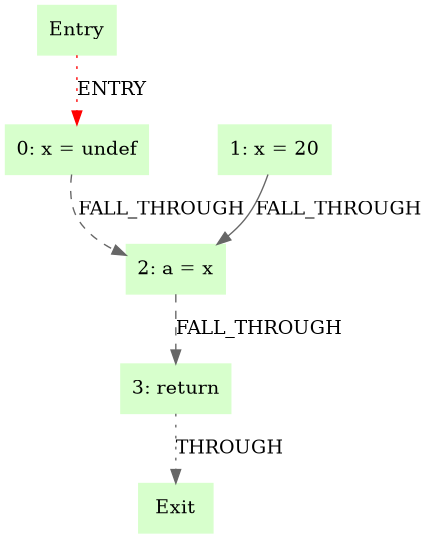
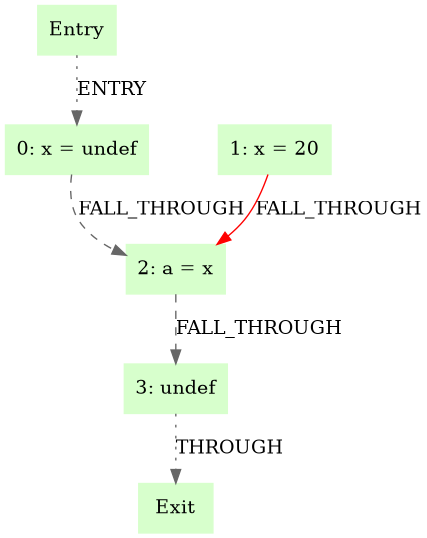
edge "Entry" -> "0: x = undef": color red -> gray40
edge "1: x = 20" -> "2: a = x": color gray40 -> red
node "3: return": label "3: return" -> "3: undef"
